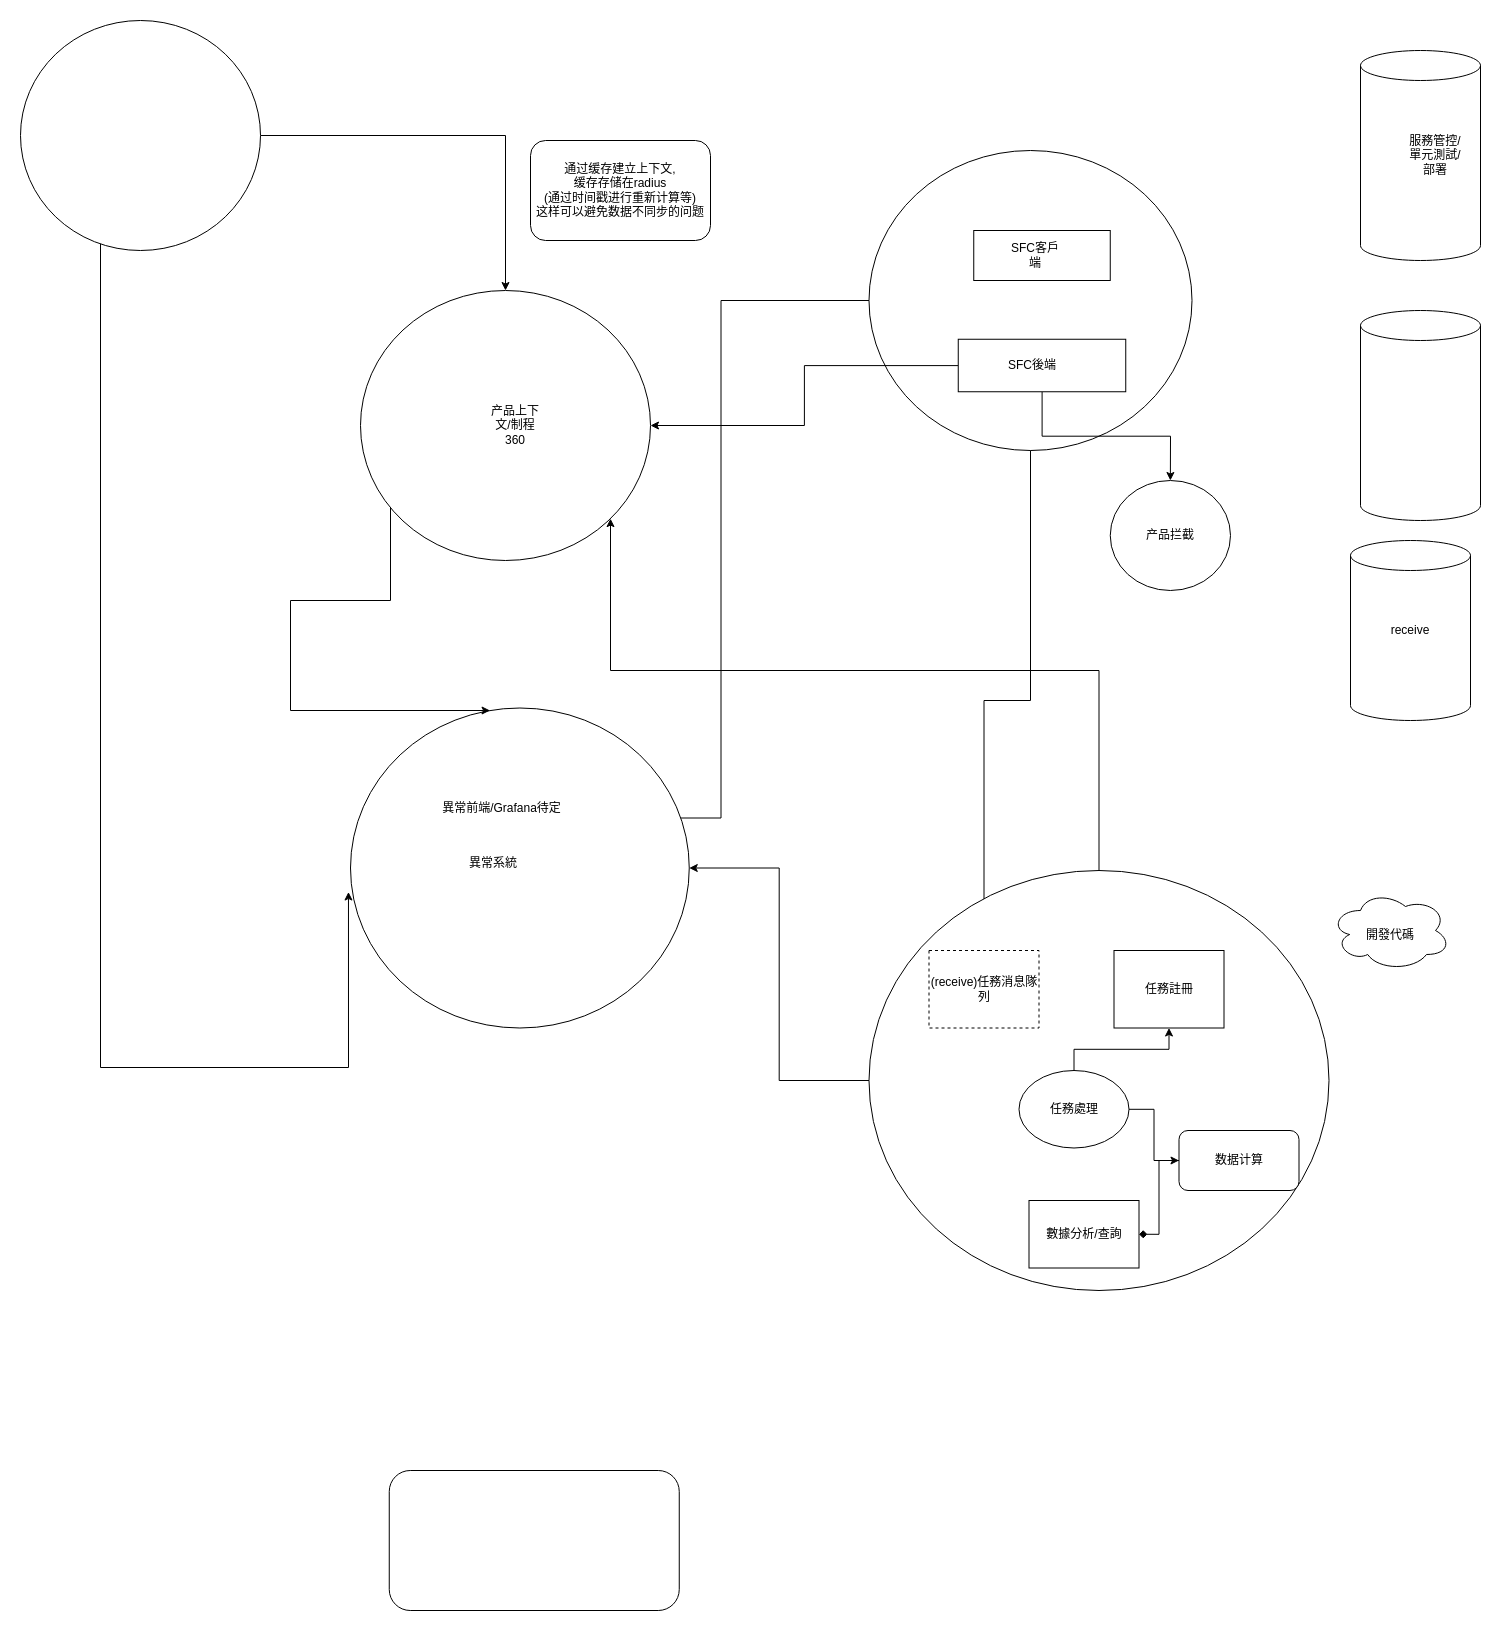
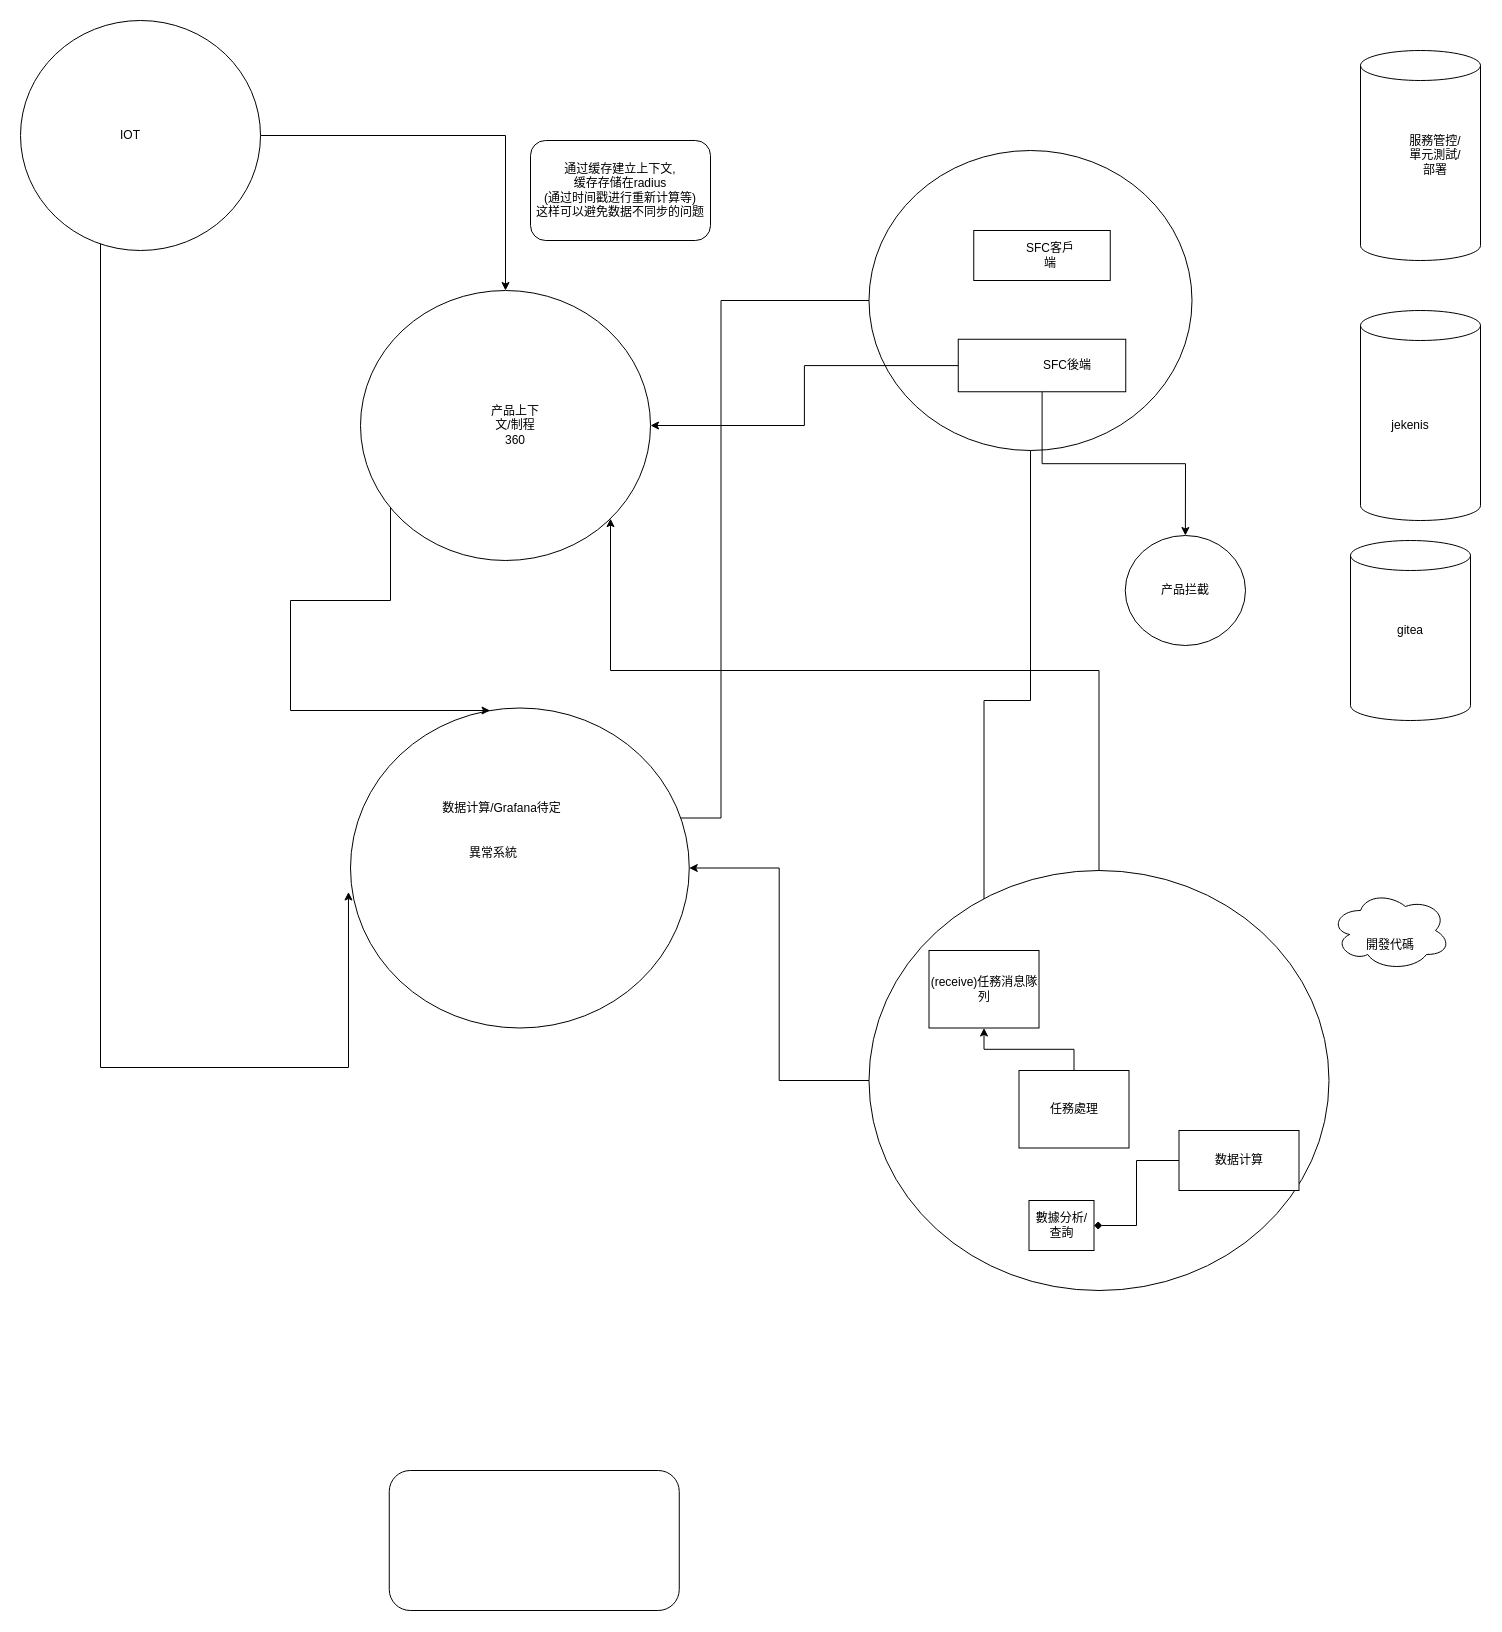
node "IOT": added
node "SFC客戶端": moved (1035, 256) -> (1050, 256)
node "SFC後端": moved (1032, 366) -> (1067, 366)
node "jekenis": added
node "产品拦截": moved (1170, 536) -> (1185, 591)
node "receive": label "receive" -> "gitea"
node "異常前端/Grafana待定": label "異常前端/Grafana待定" -> "数据计算/Grafana待定"
node "異常系統": moved (493, 863) -> (493, 853)
node "開發代碼": moved (1391, 936) -> (1391, 946)
node "(receive)任務消息隊列": style dashed -> solid
node "任務註冊": removed
edge "任務處理" -> "任務註冊": removed
node "任務處理": shape ellipse -> rectangle
edge "任務處理" -> "数据计算": now "任務處理" -> "(receive)任務消息隊列"
node "数据计算": shape rounded rectangle -> rectangle
node "數據分析/查詢": size 110x68 -> 65x50
